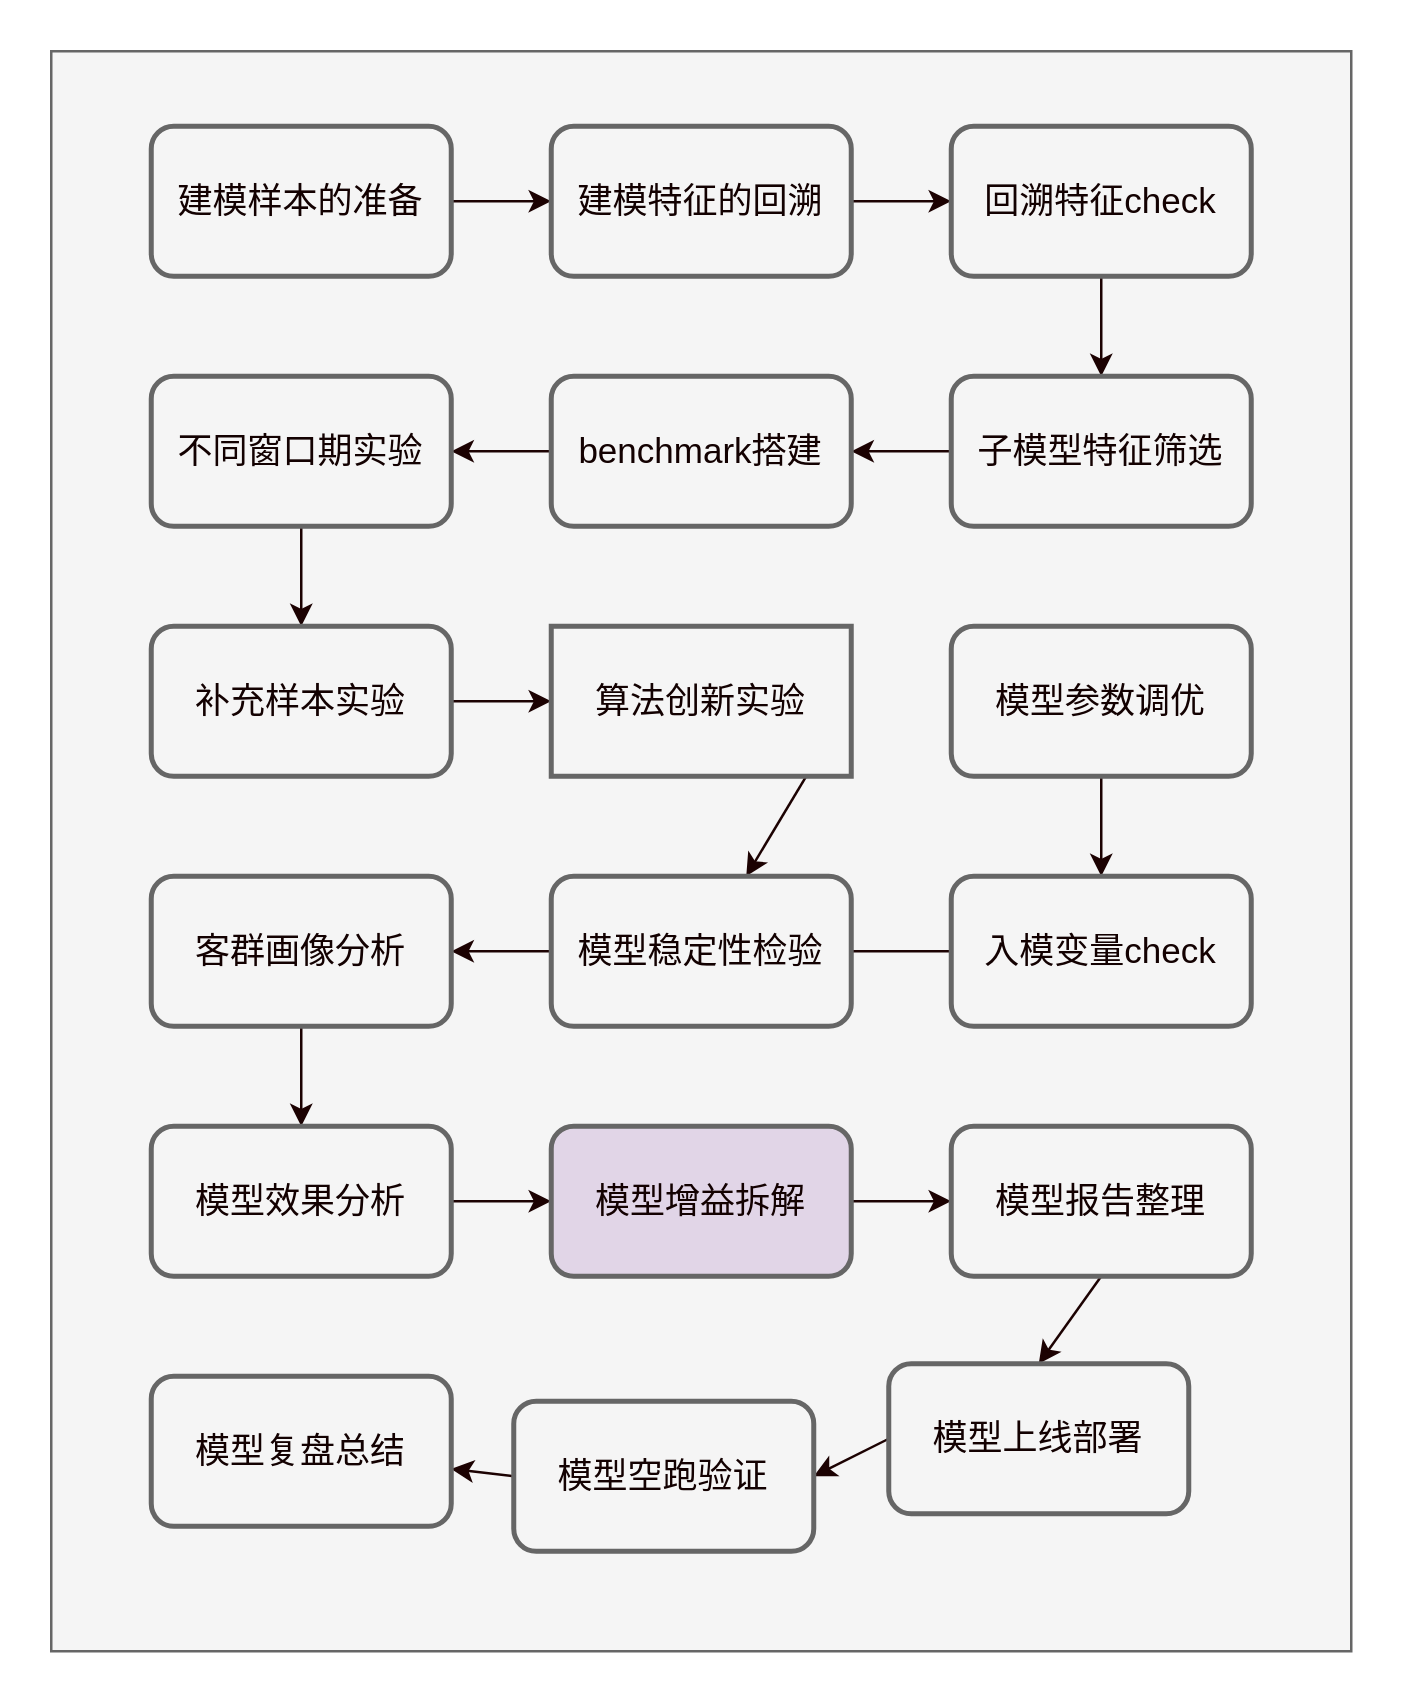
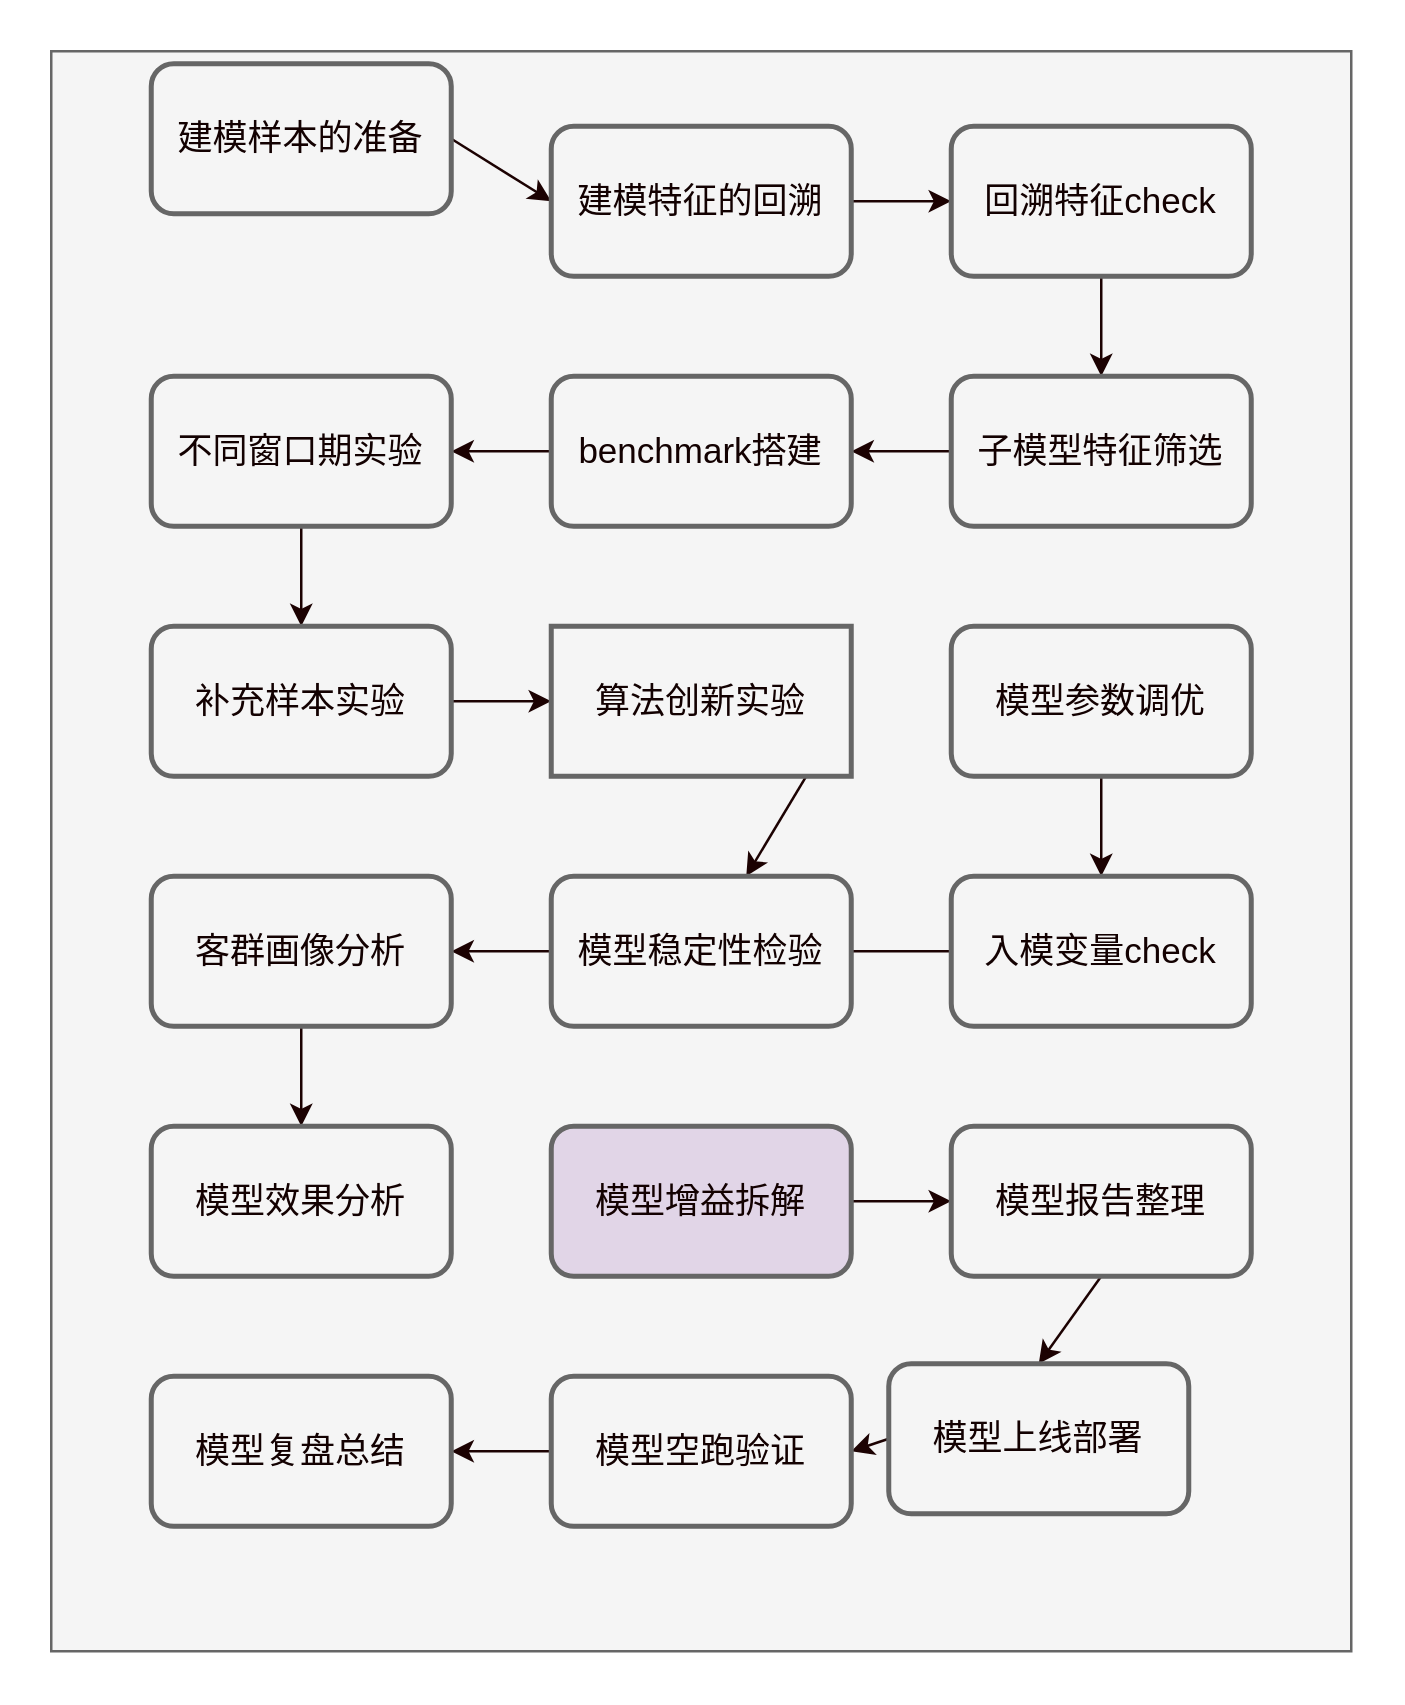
node "建模样本的准备": moved (301, 201) -> (301, 139)
edge "模型效果分析" -> "模型增益拆解": removed
node "模型空跑验证": moved (664, 1476) -> (701, 1451)
